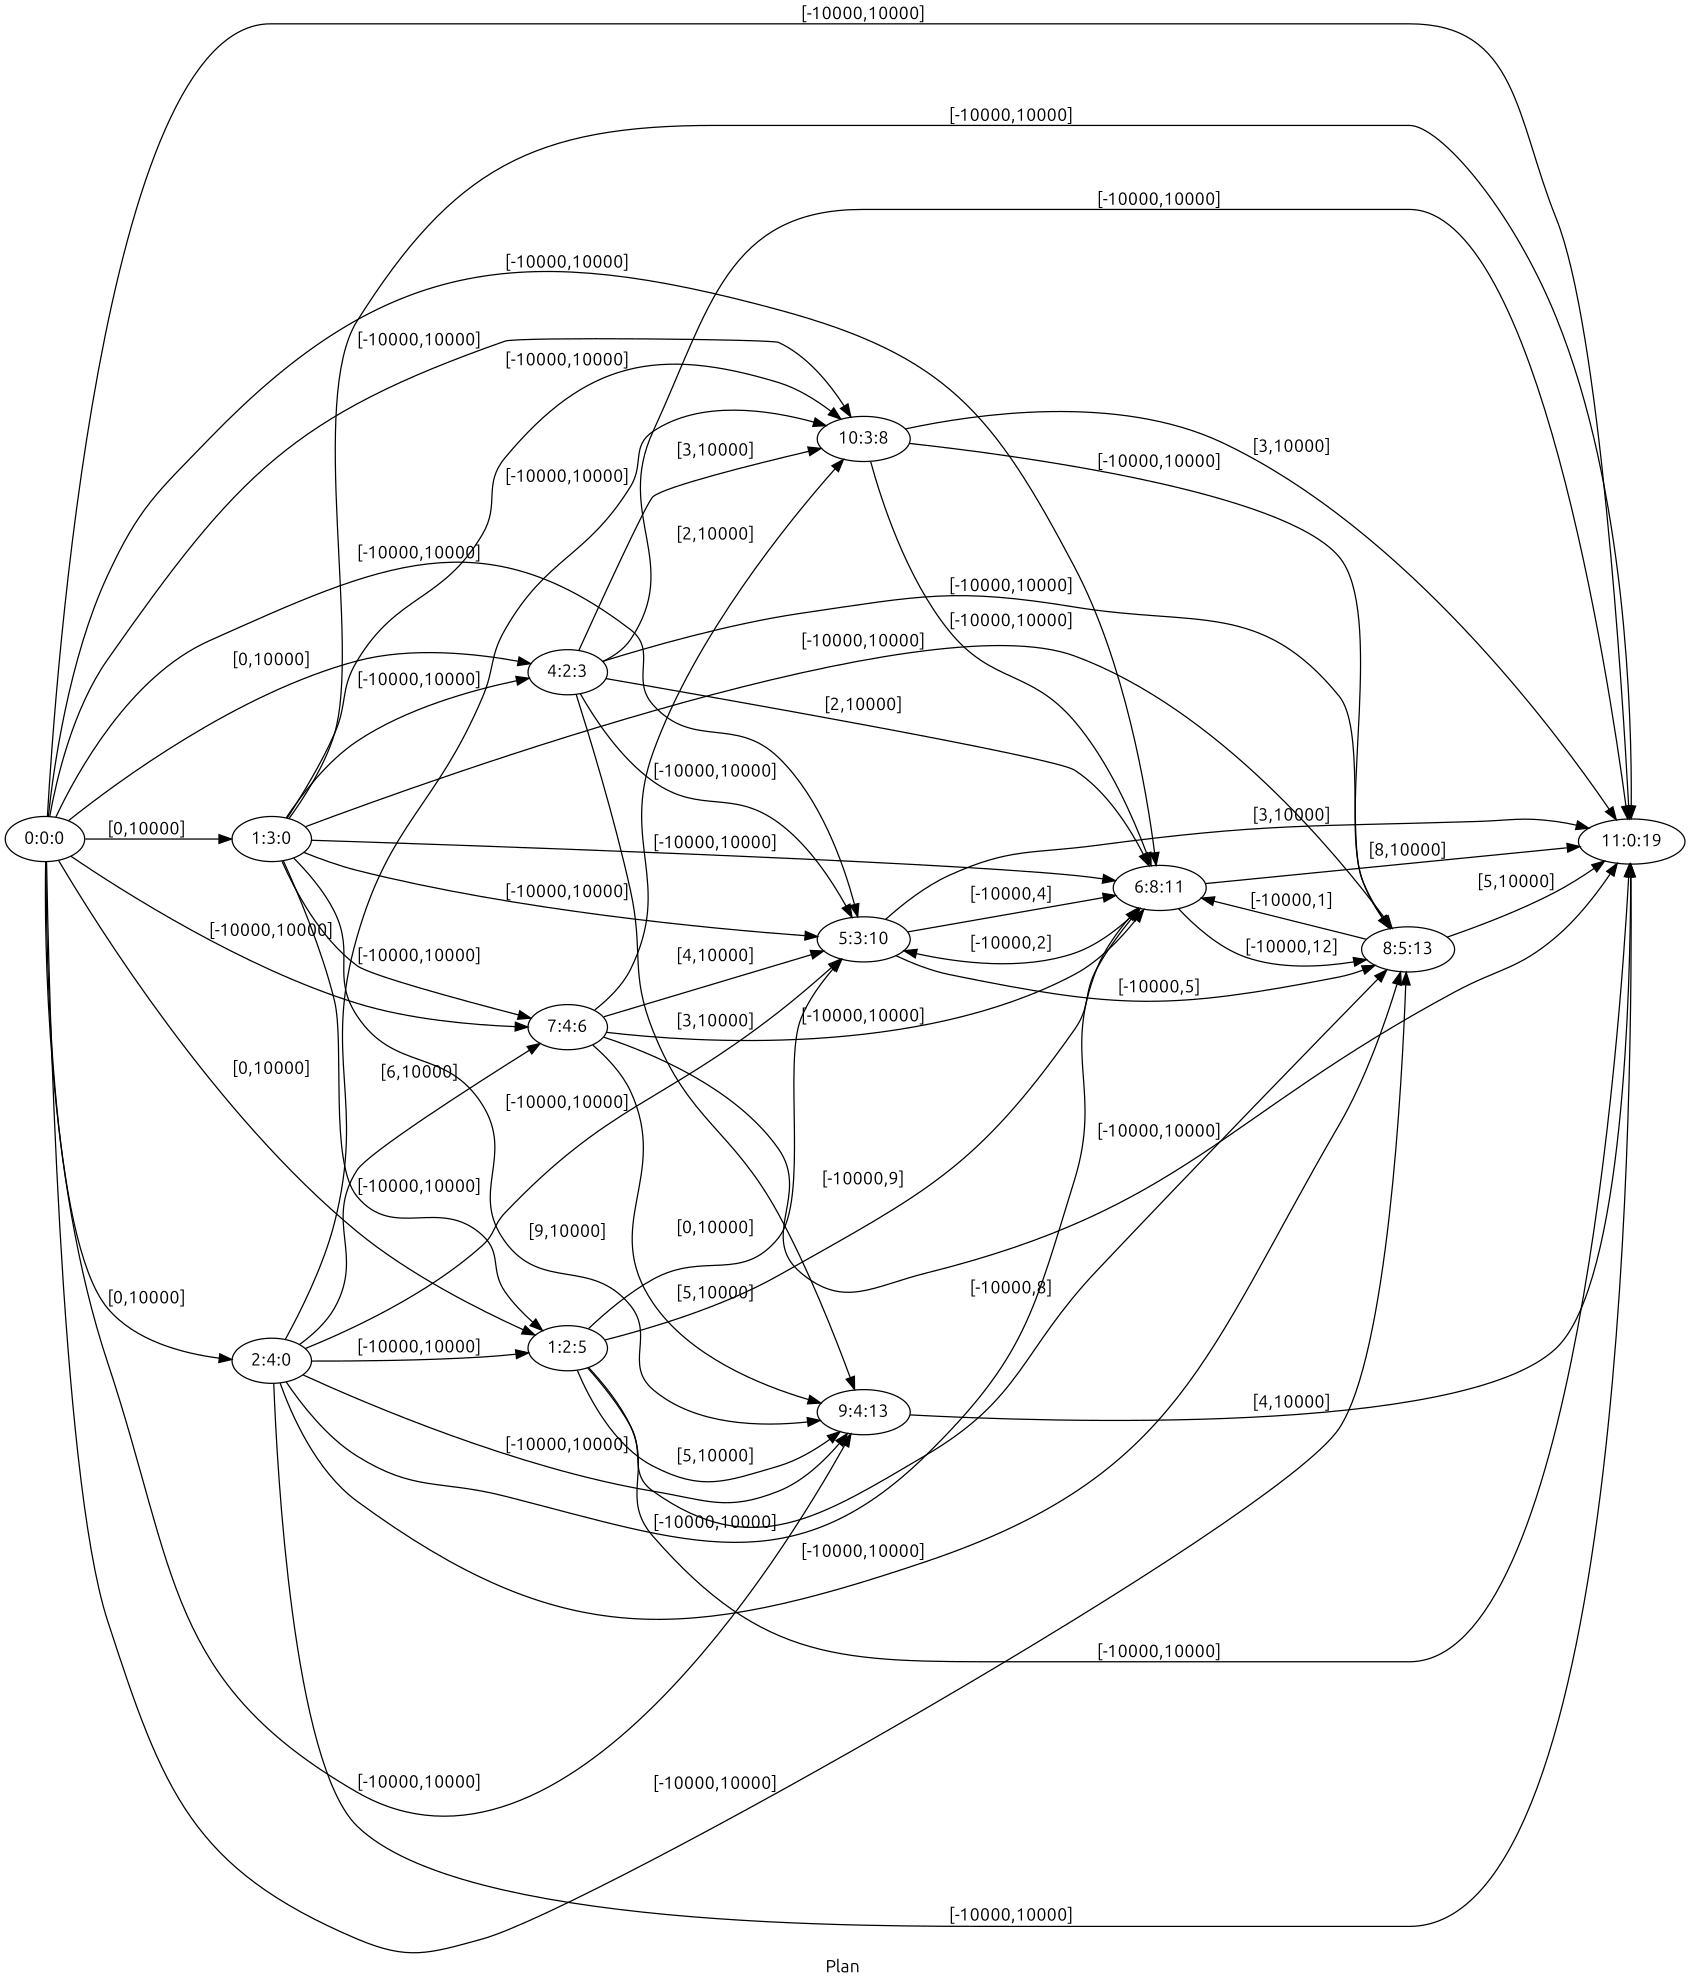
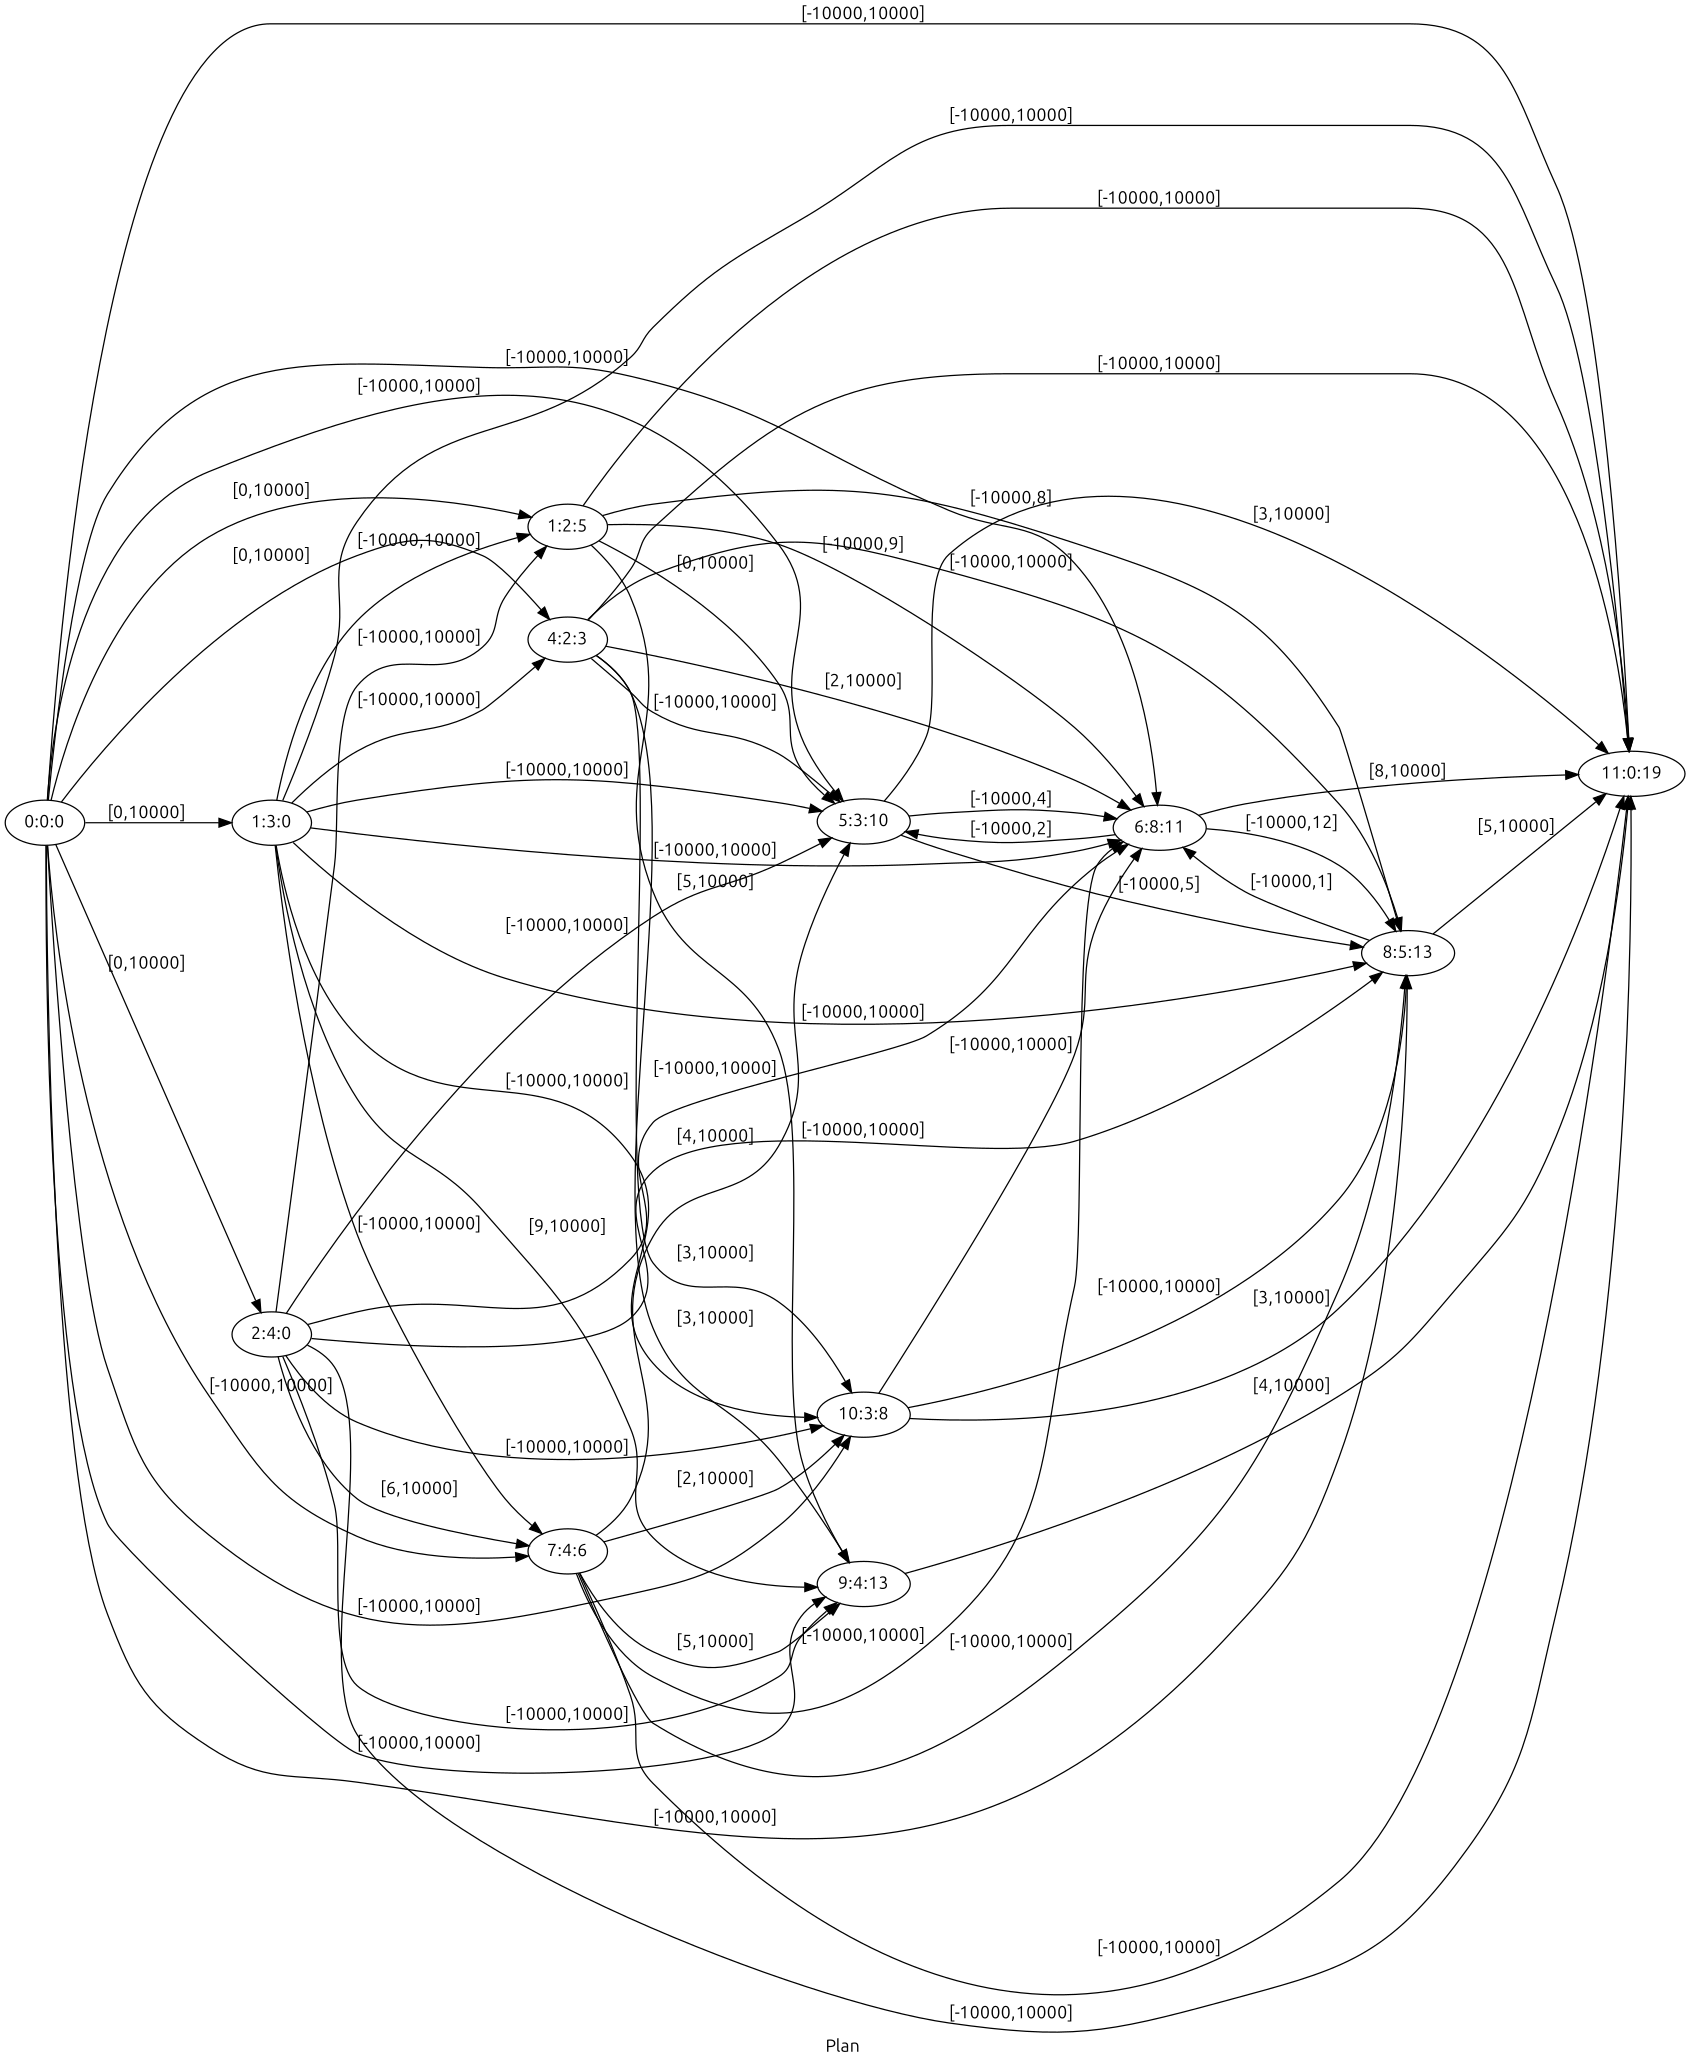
edge "7:4:6" -> "8:5:13": added, label "[-10000,10000]"
